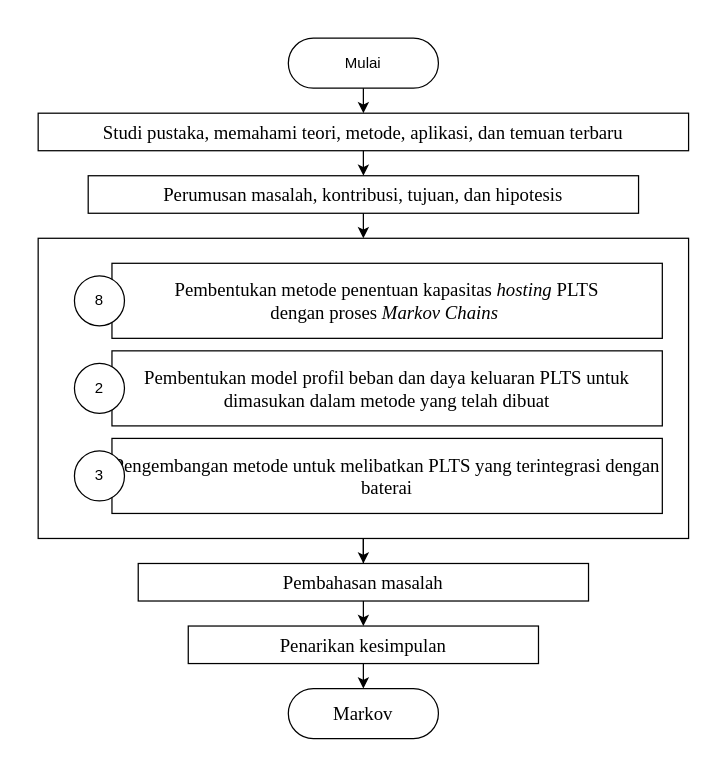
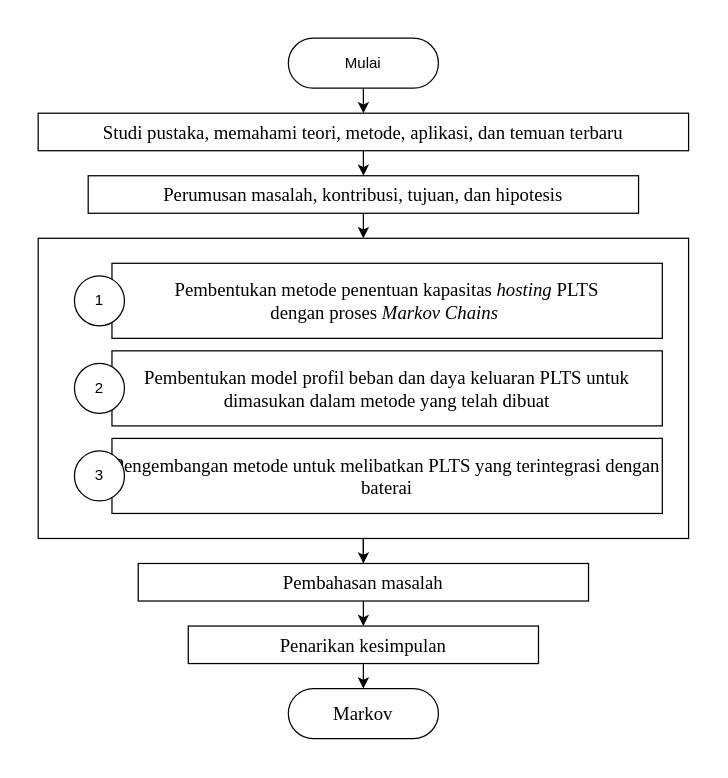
node "8": label "8" -> "1"
